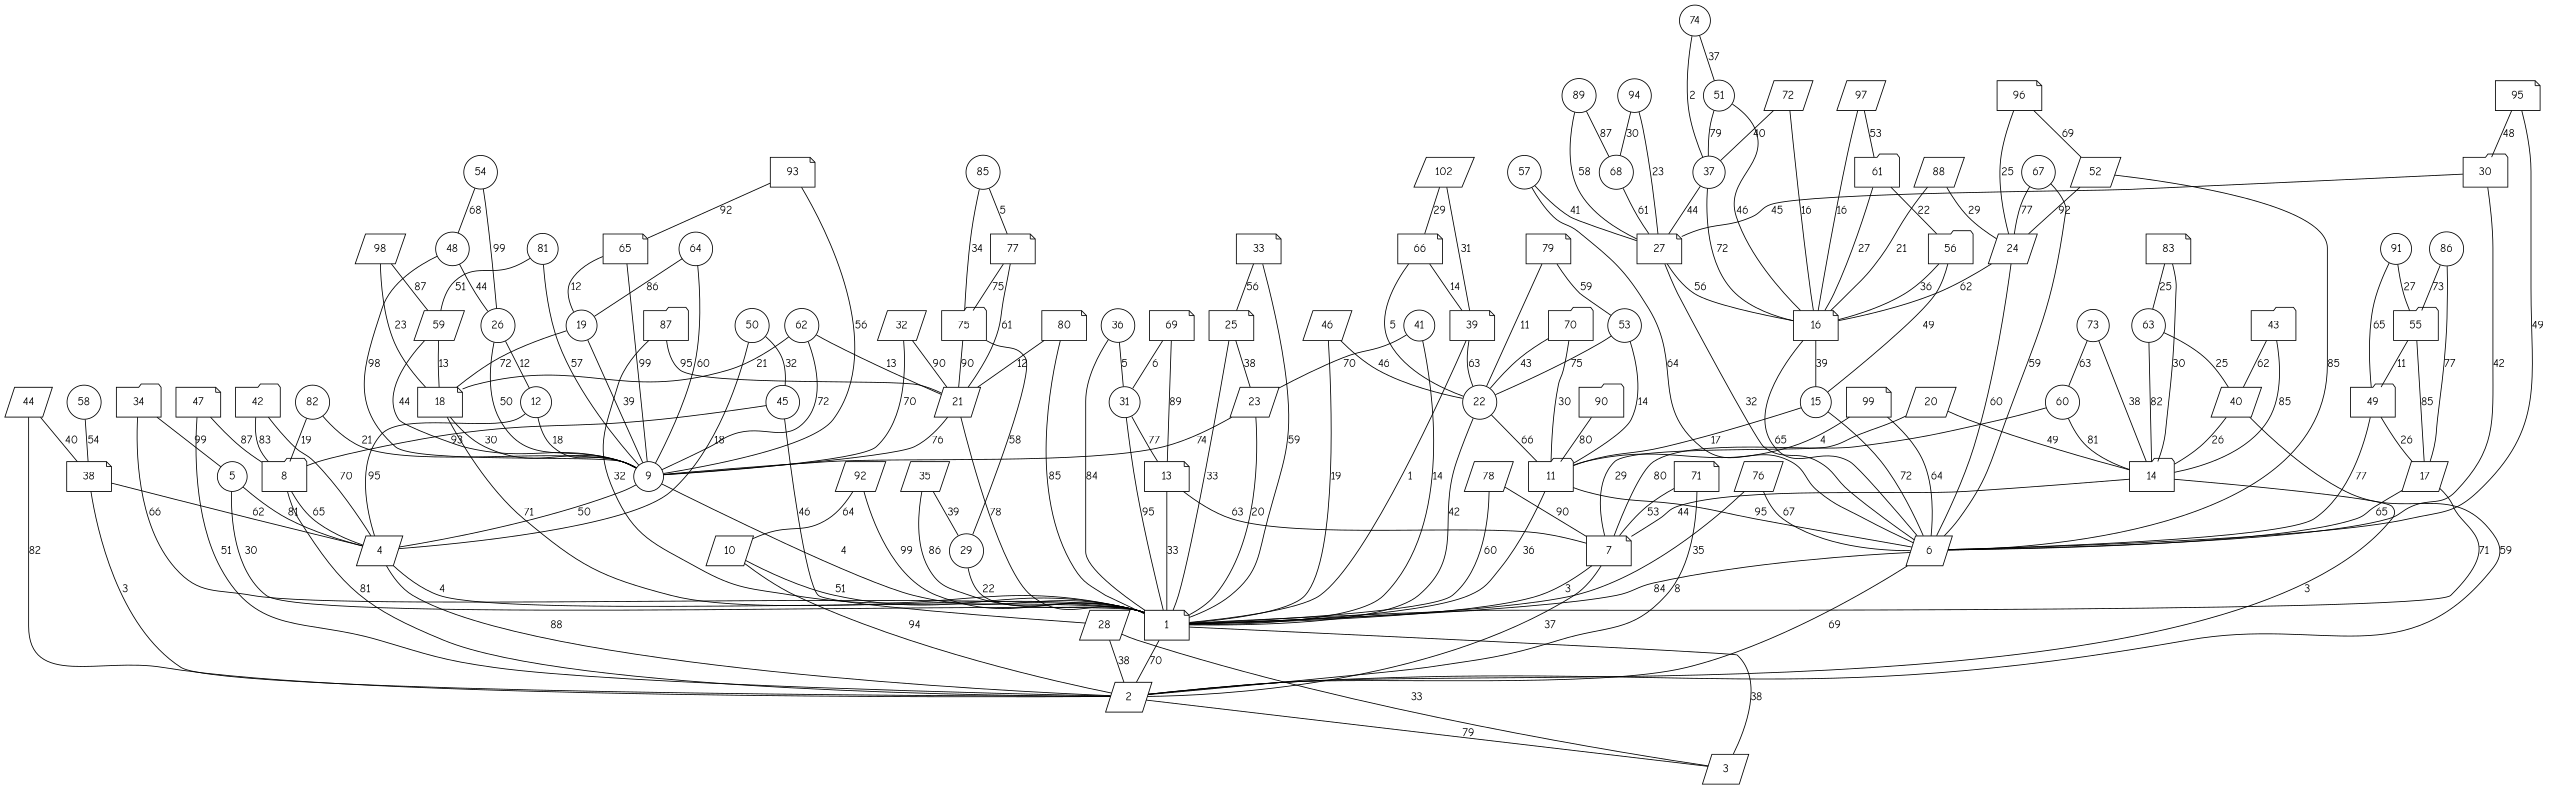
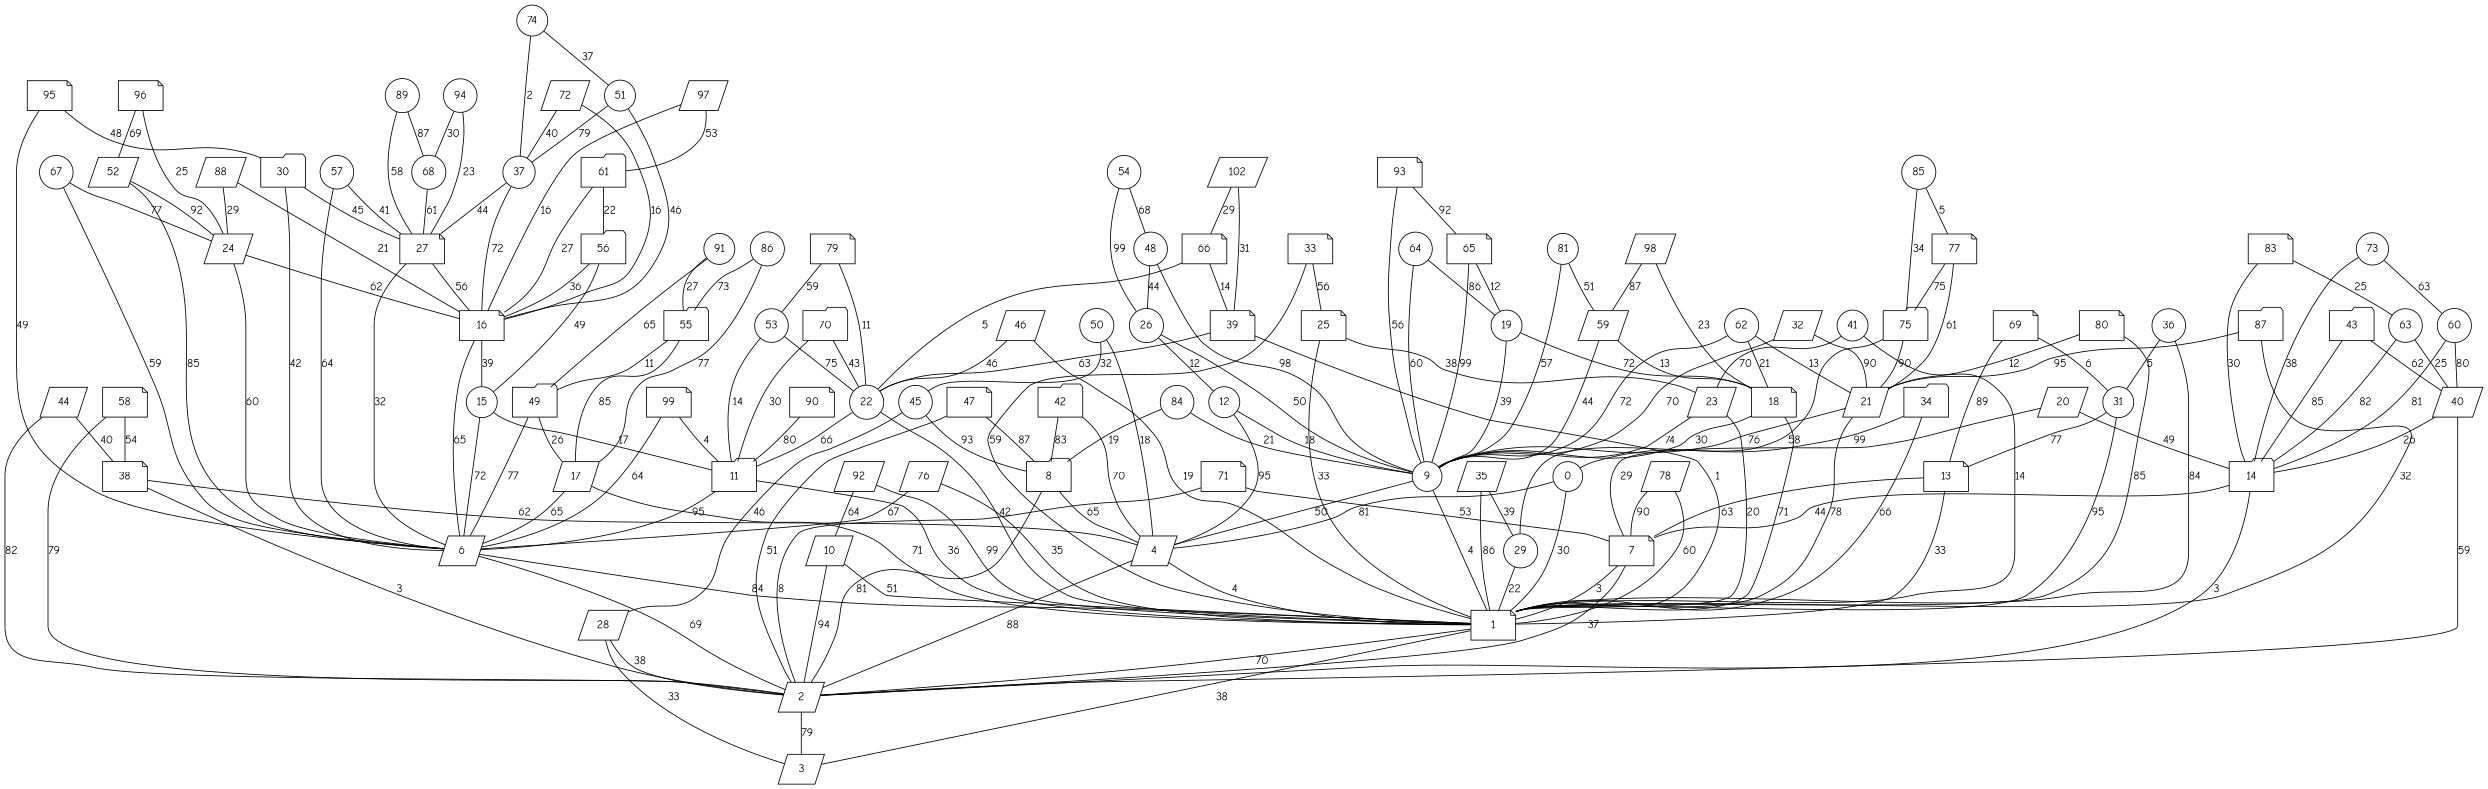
node "58": shape circle -> note
node "82": label "82" -> "84"
node "90": shape folder -> note
edge "60" -- "7": now "60" -- "40"
node "5": label "5" -> "0"
edge "58" -- "2": added, label "79"
